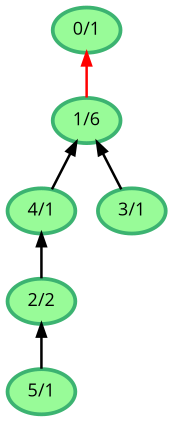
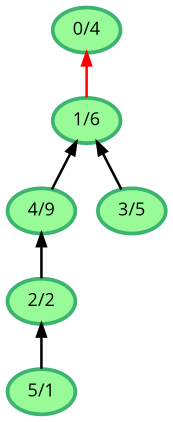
node "0/1": label "0/1" -> "0/4"
node "4/1": label "4/1" -> "4/9"
node "3/1": label "3/1" -> "3/5"
